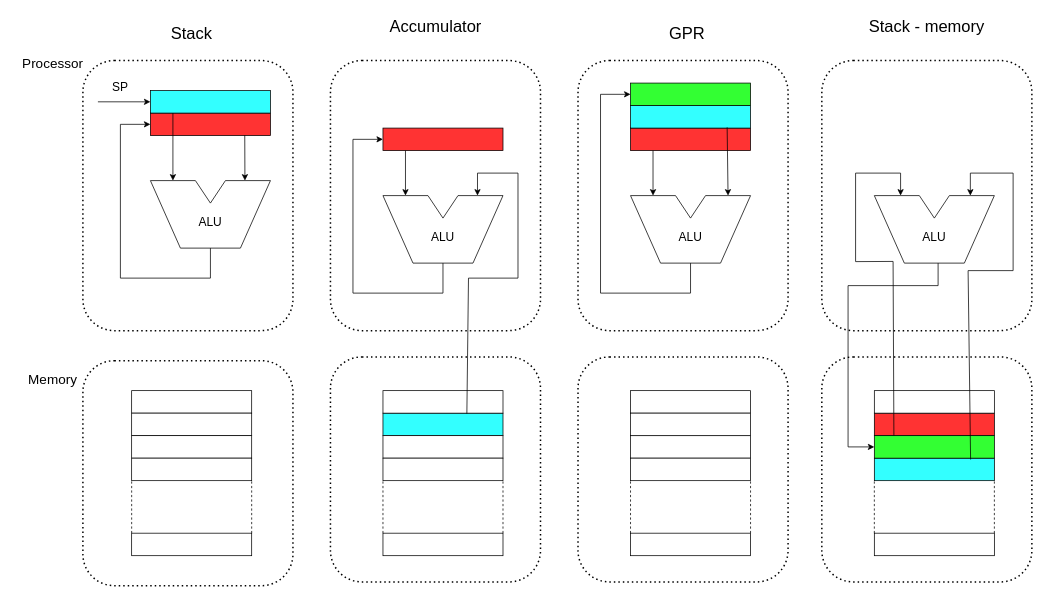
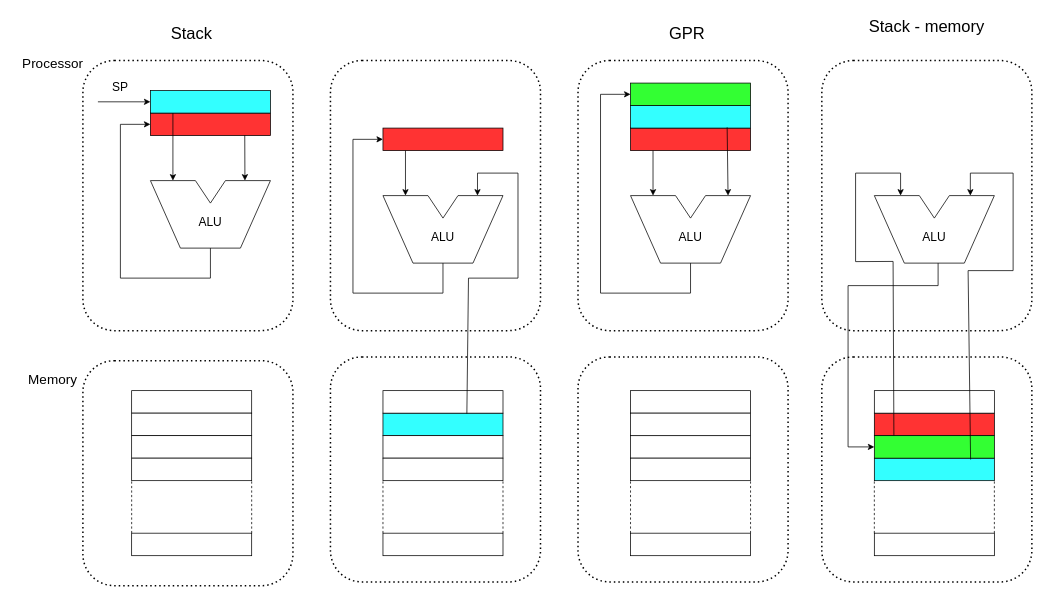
node "Accumulator": removed
